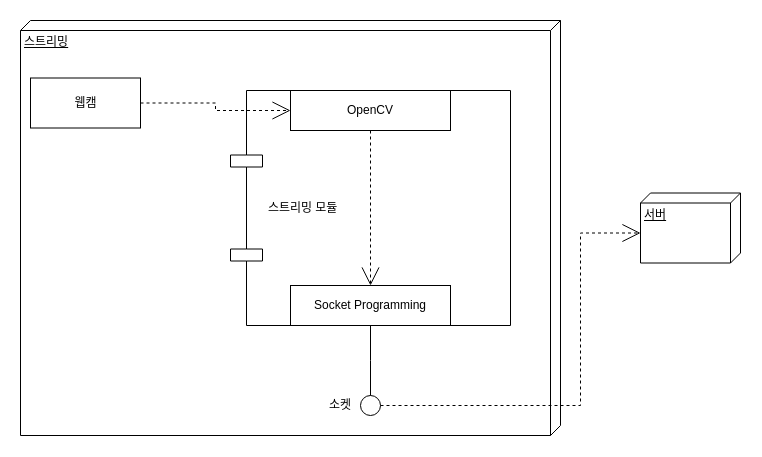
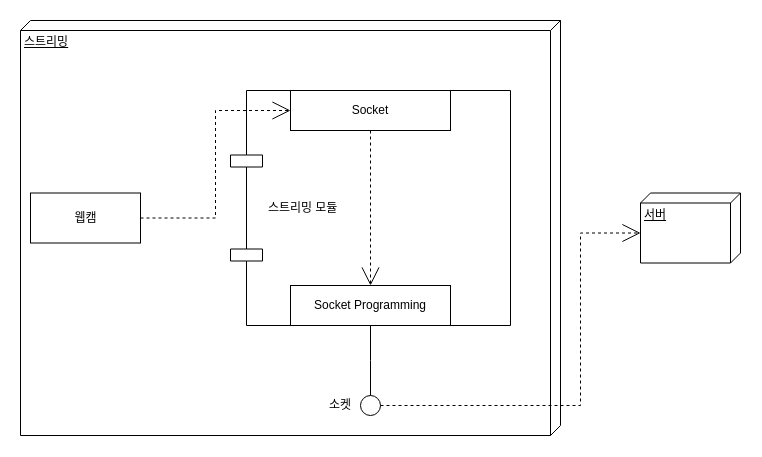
node "웹캠": moved (86, 103) -> (86, 218)
node "OpenCV": label "OpenCV" -> "Socket"
